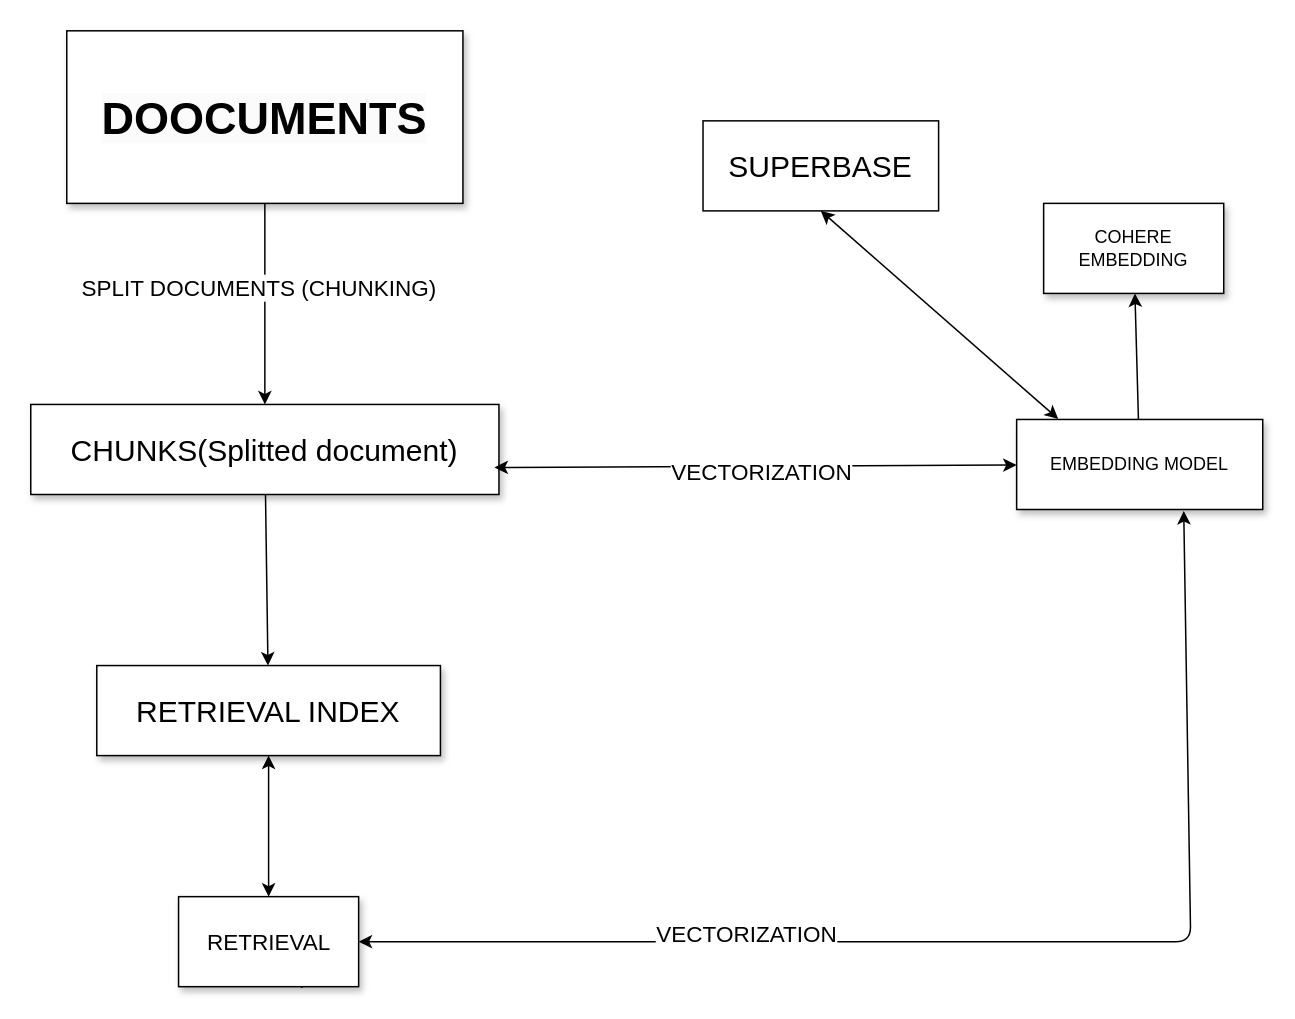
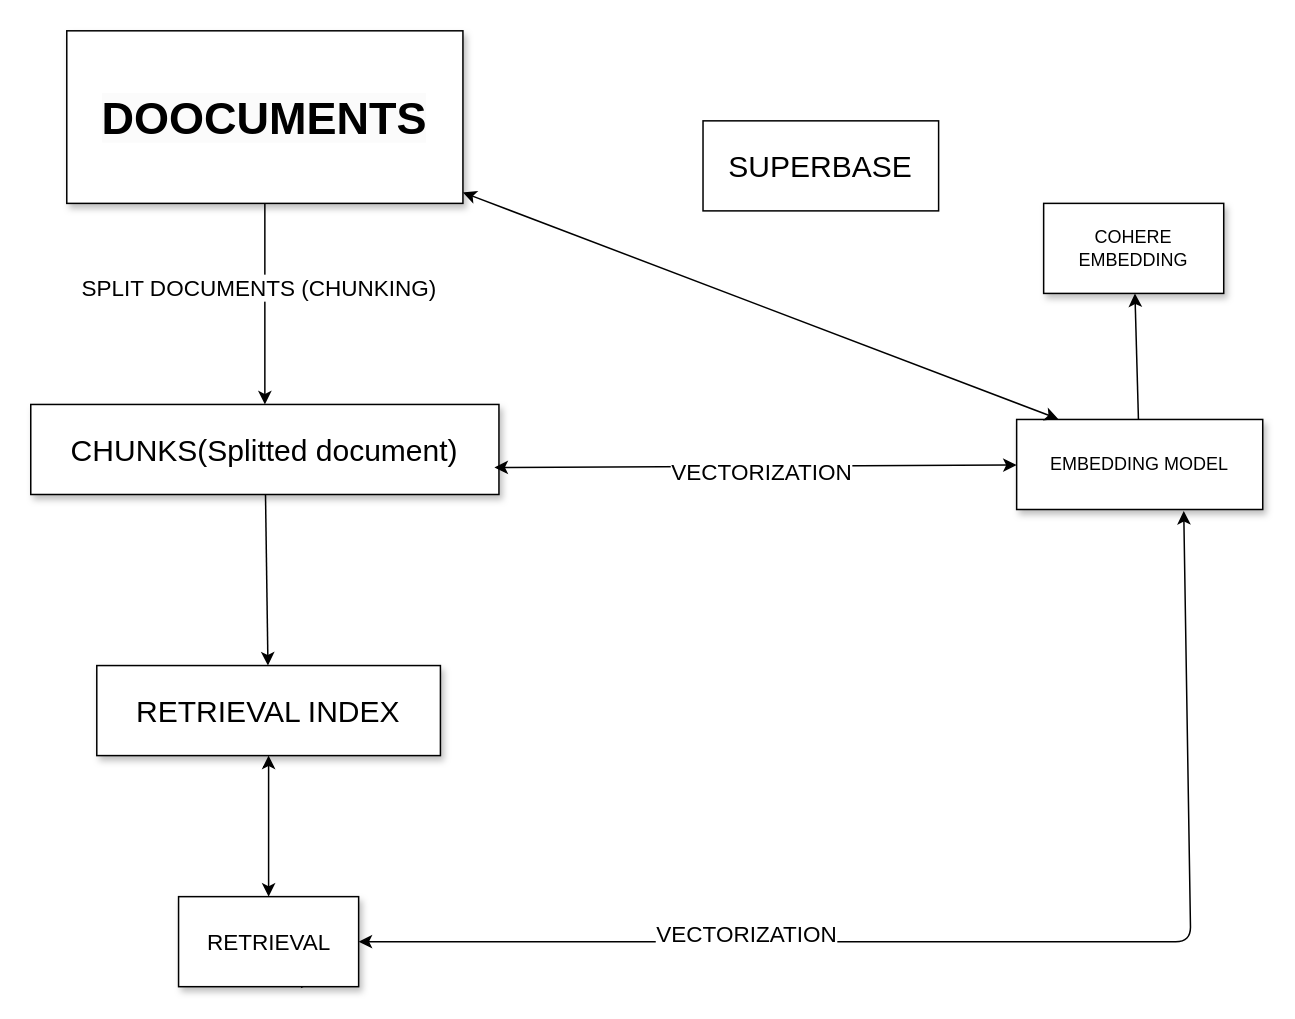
edge "SUPERBASE" -- "EMBEDDING MODEL": now "DOOCUMENTS" -- "EMBEDDING MODEL"
